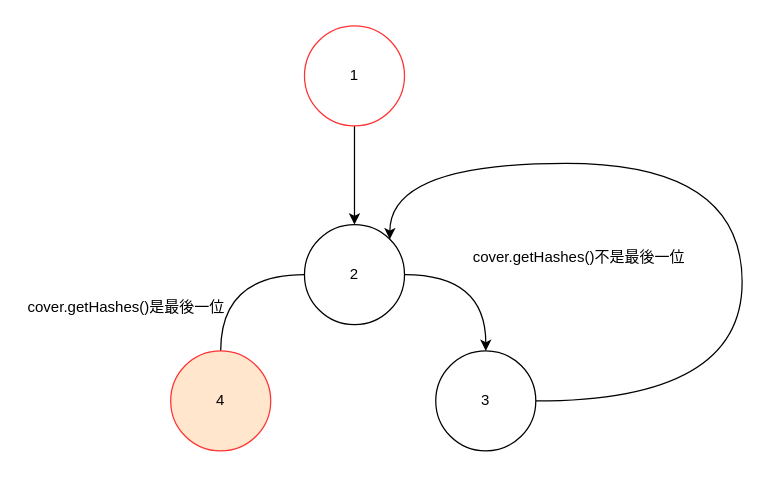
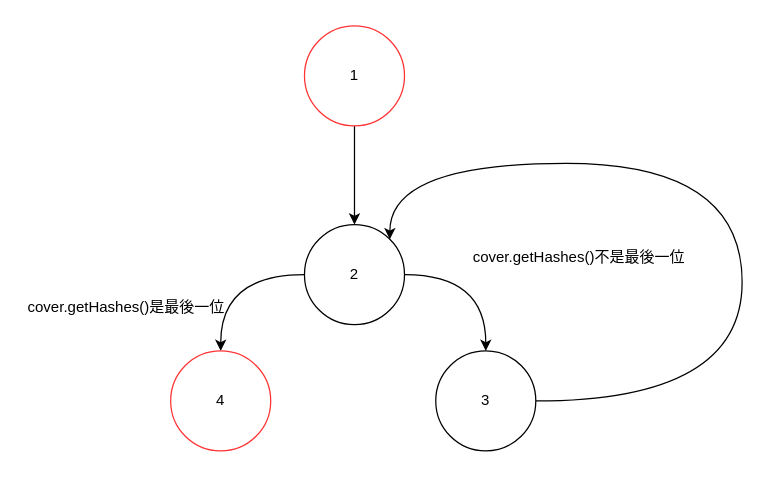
edge "2" -- "4": arrowhead none -> classic
node "4": fillcolor #ffe6cc -> #ffffff
